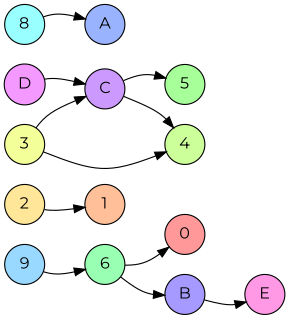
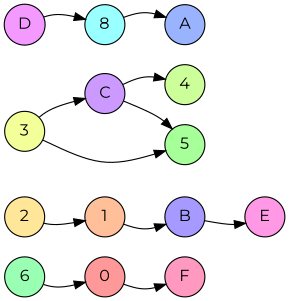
edge "D" -> "C": now "D" -> "8"
edge "4" -> "3": now "5" -> "3"
node "9": removed
node "F": added
edge "6" -> "B": now "1" -> "B"
